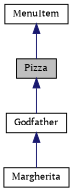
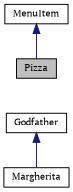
edge "Godfather" -> "Pizza": removed
